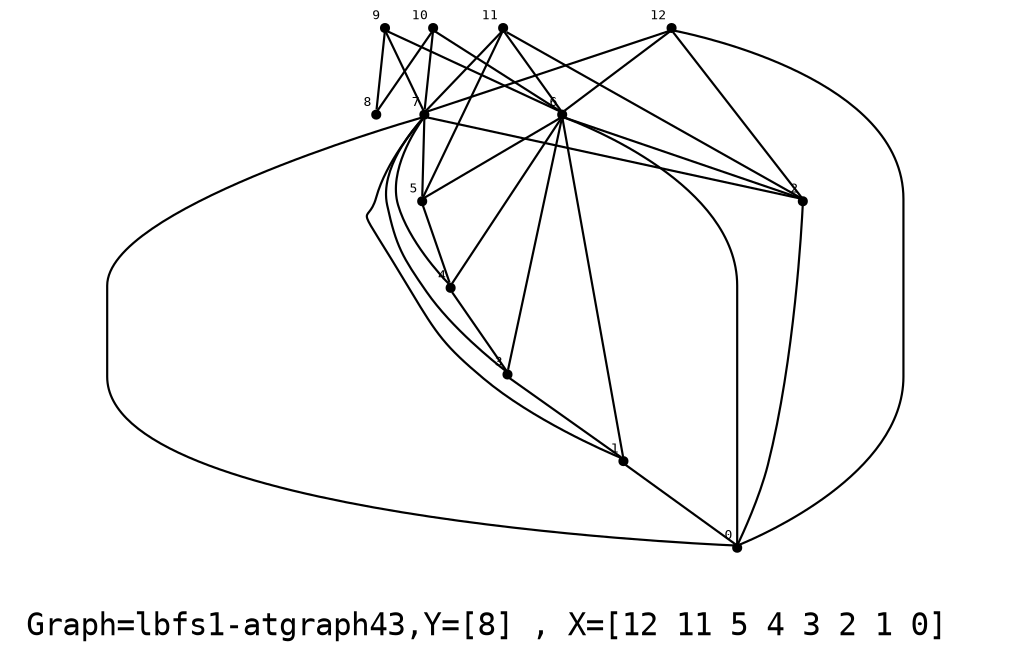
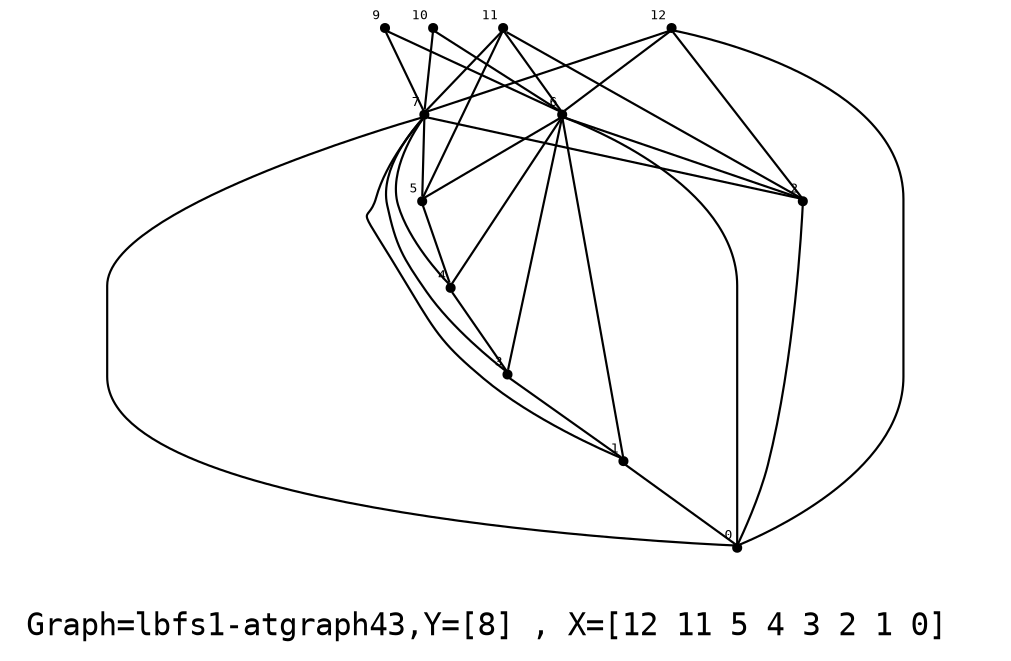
node "8": removed
